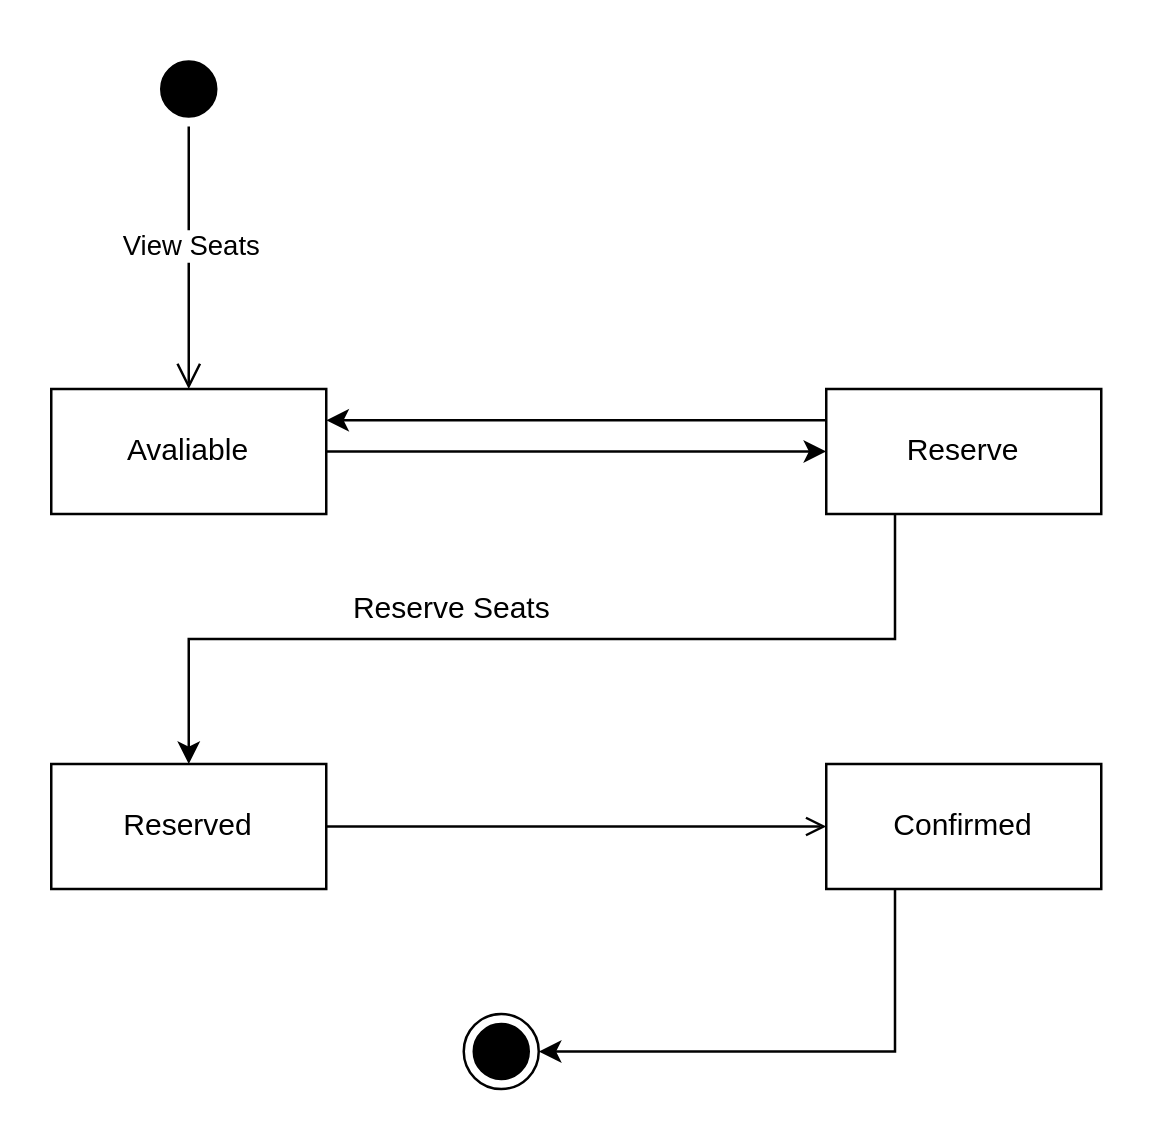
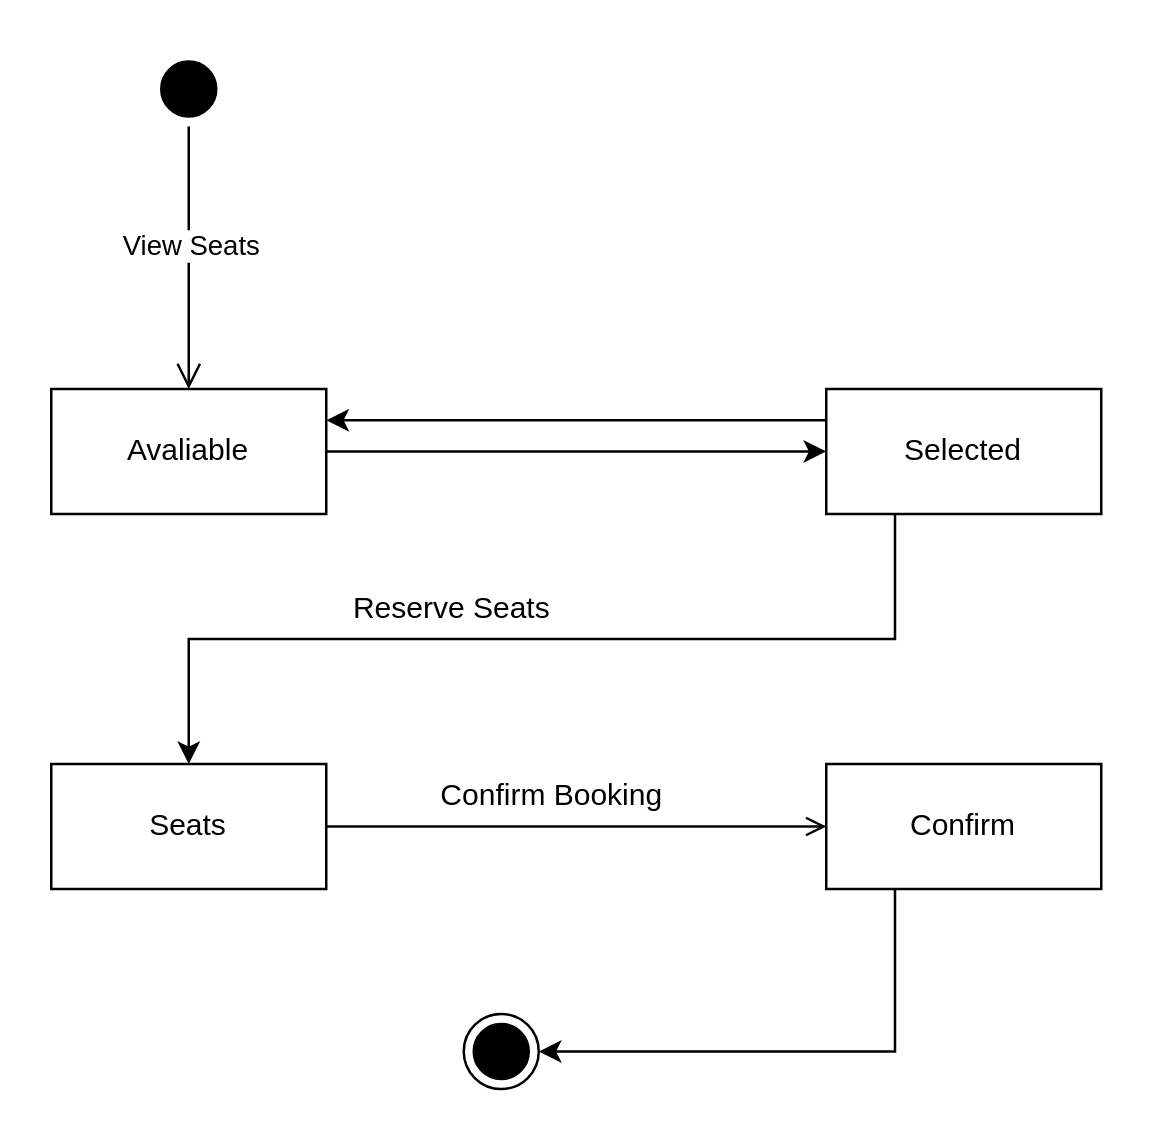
node "Reserve": label "Reserve" -> "Selected"
node "Confirm Booking": added
node "Reserved": label "Reserved" -> "Seats"
node "Confirmed": label "Confirmed" -> "Confirm"
